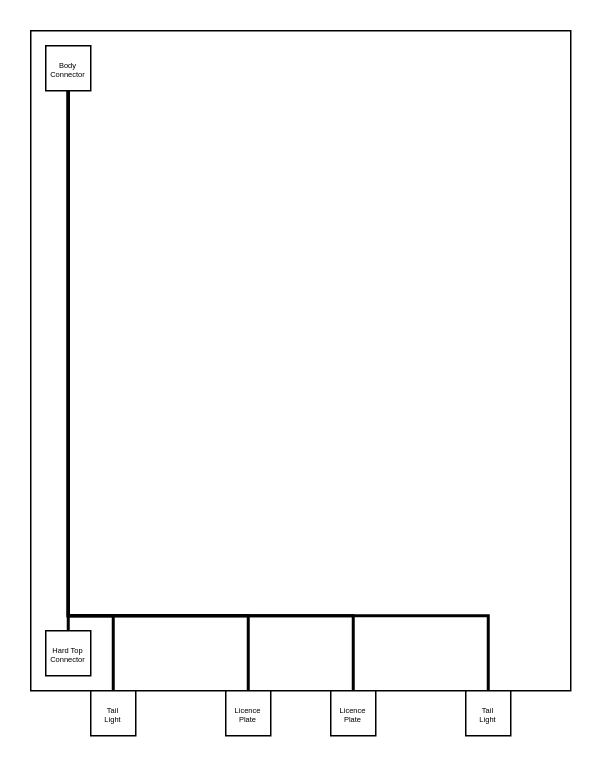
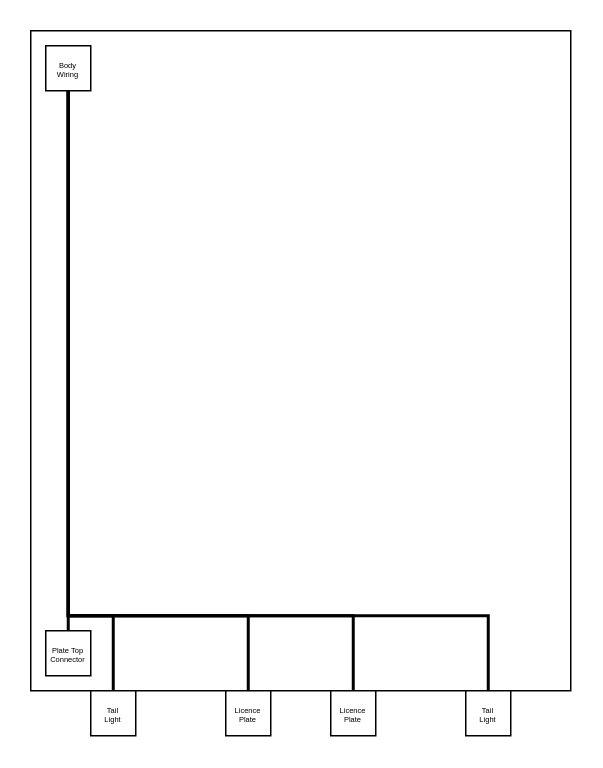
node "Body Connector": label "Body Connector" -> "Body Wiring"
node "Hard Top Connector": label "Hard Top Connector" -> "Plate Top Connector"
